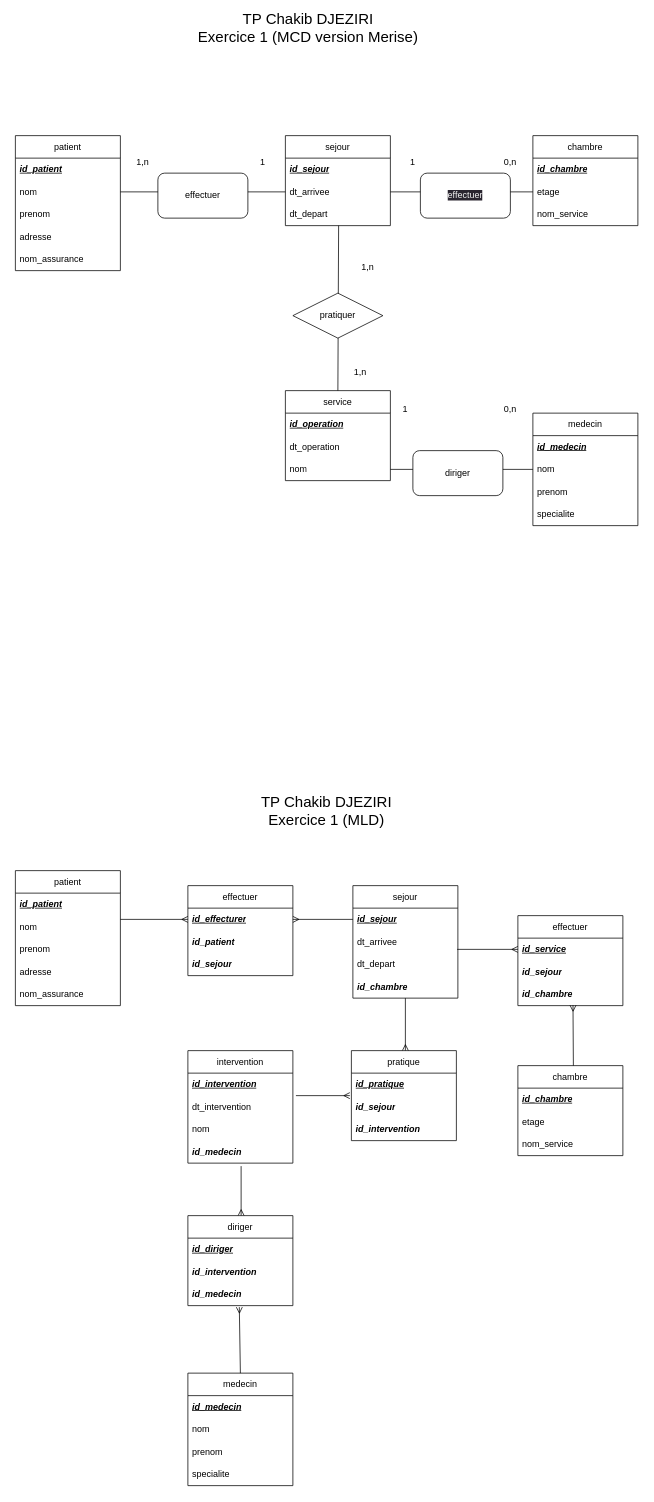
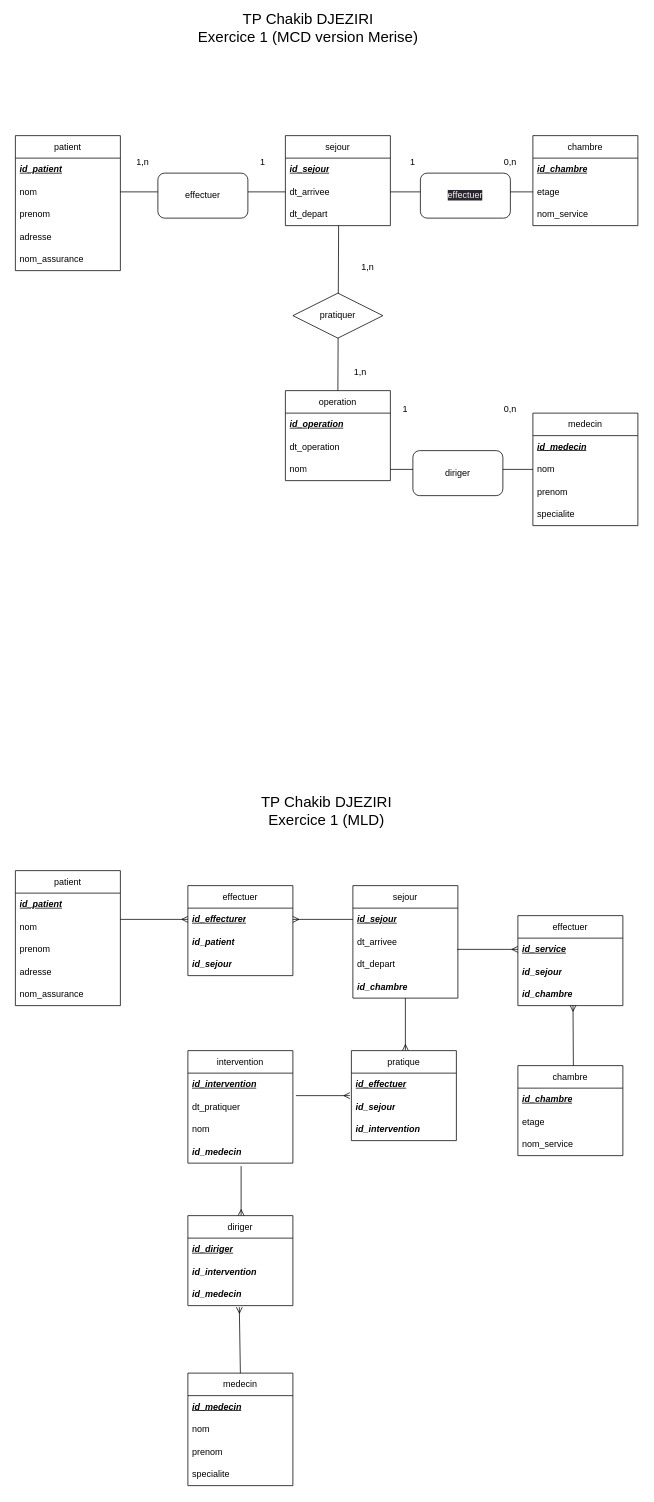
node "service": label "service" -> "operation"
node "id_pratique": label "id_pratique" -> "id_effectuer"
node "dt_intervention": label "dt_intervention" -> "dt_pratiquer"
